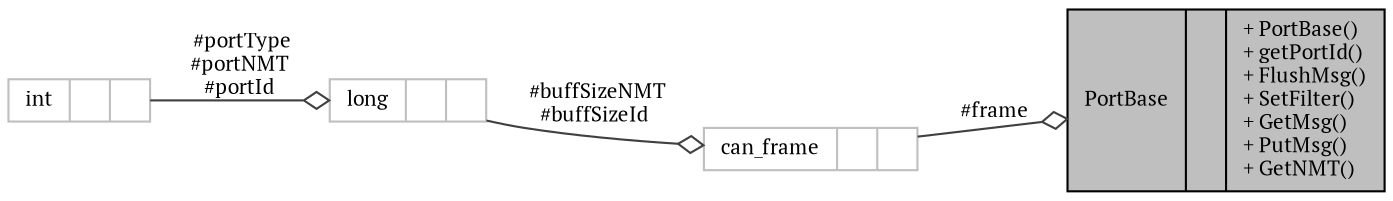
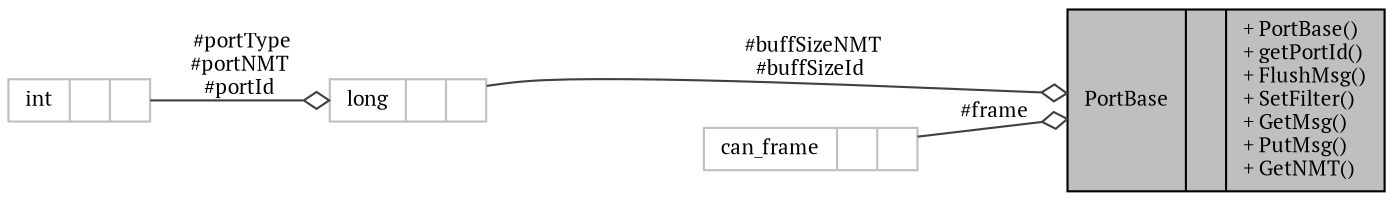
edge "long" -> "can_frame": now "long" -> "PortBase"
